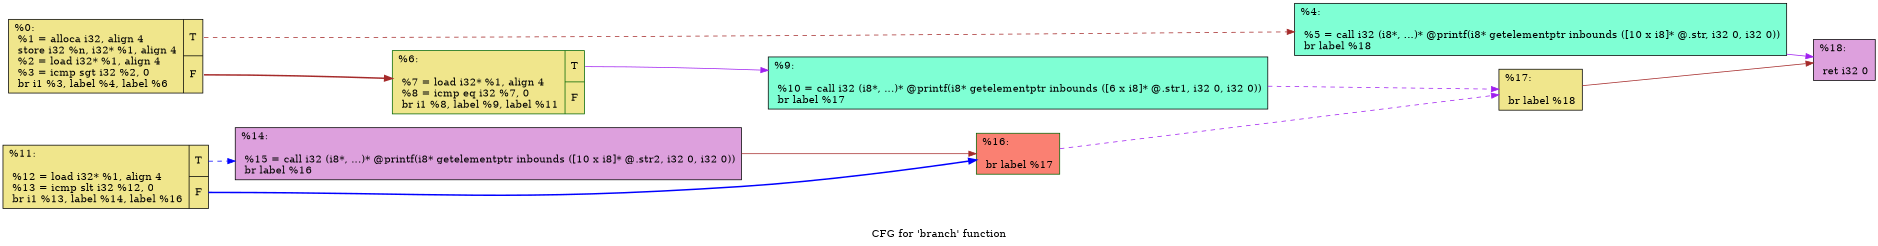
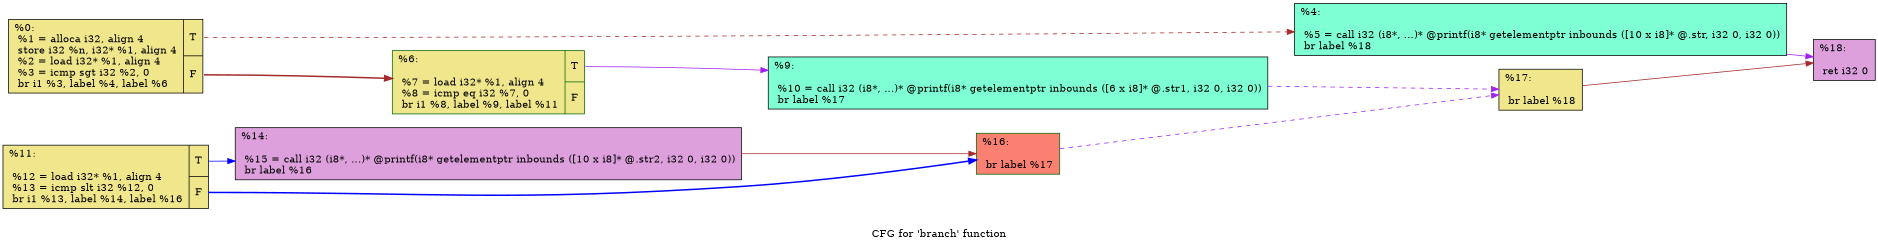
edge "%11:" -> "%14:": style dashed -> solid
